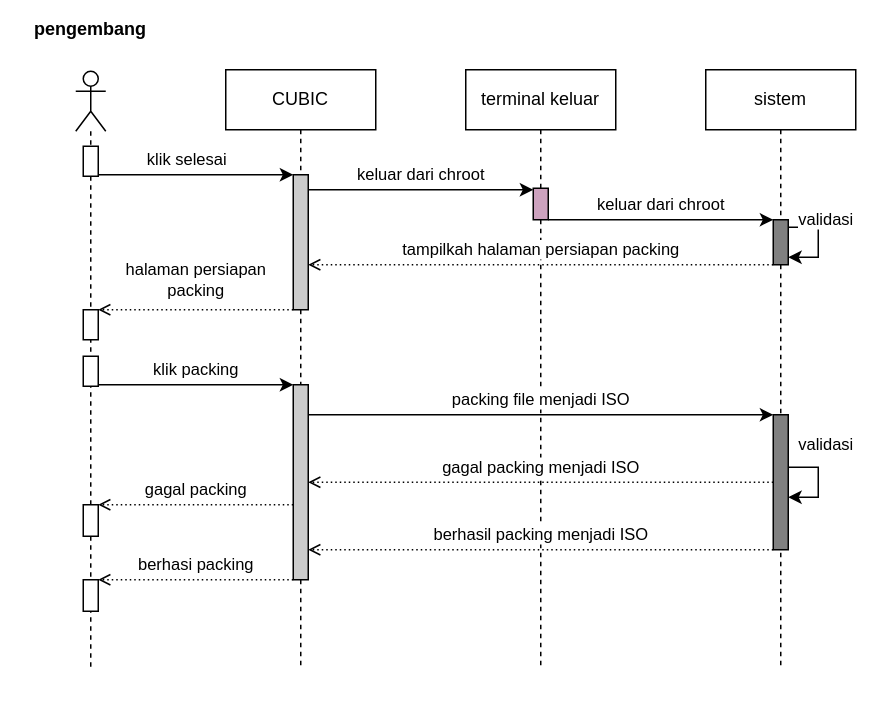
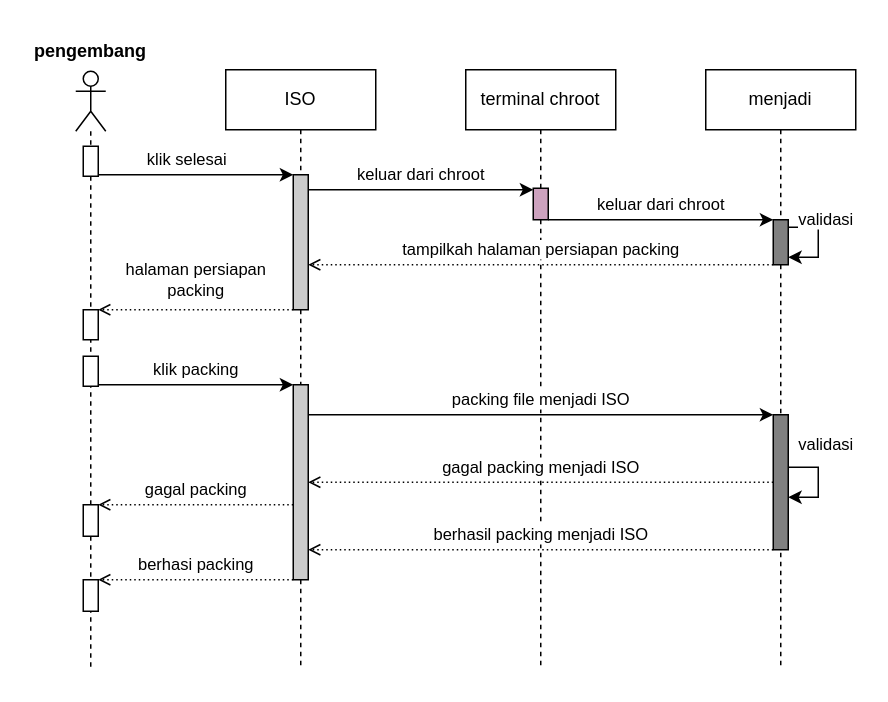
node "pengembang": moved (91, 28) -> (91, 50)
node "CUBIC": label "CUBIC" -> "ISO"
node "terminal keluar": label "terminal keluar" -> "terminal chroot"
node "sistem": label "sistem" -> "menjadi"
